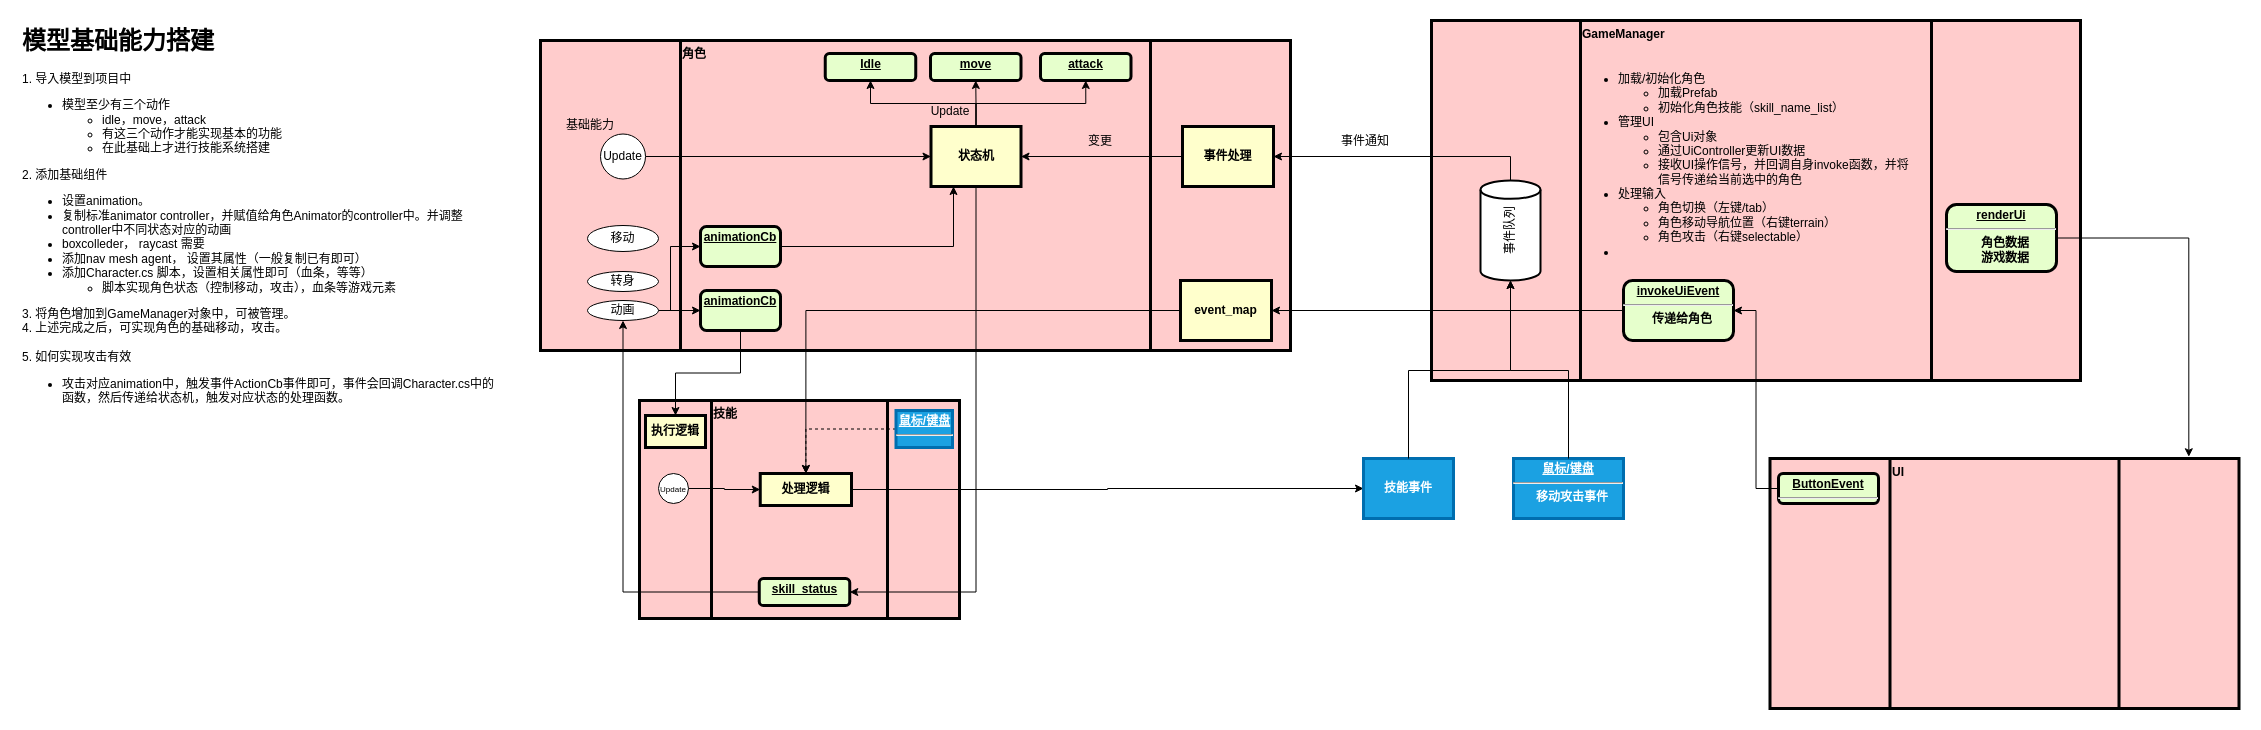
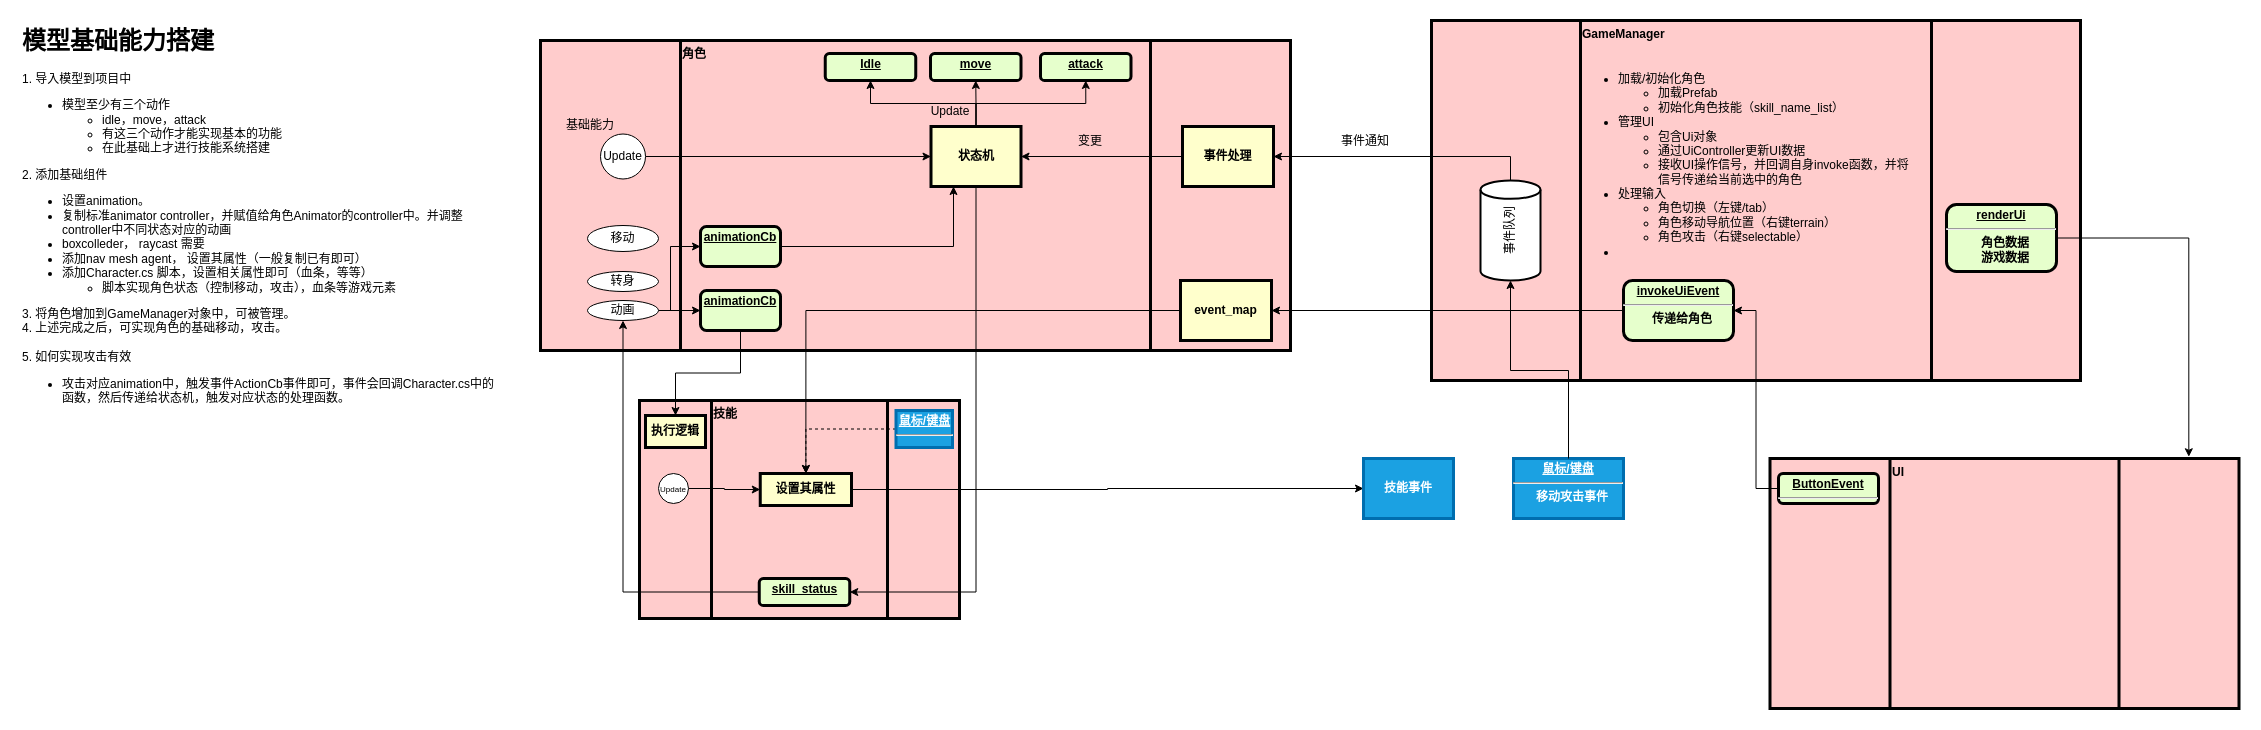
node "变更": moved (1101, 142) -> (1091, 142)
edge "技能事件" -> "事件队列": removed
node "处理逻辑": label "处理逻辑" -> "设置其属性"
